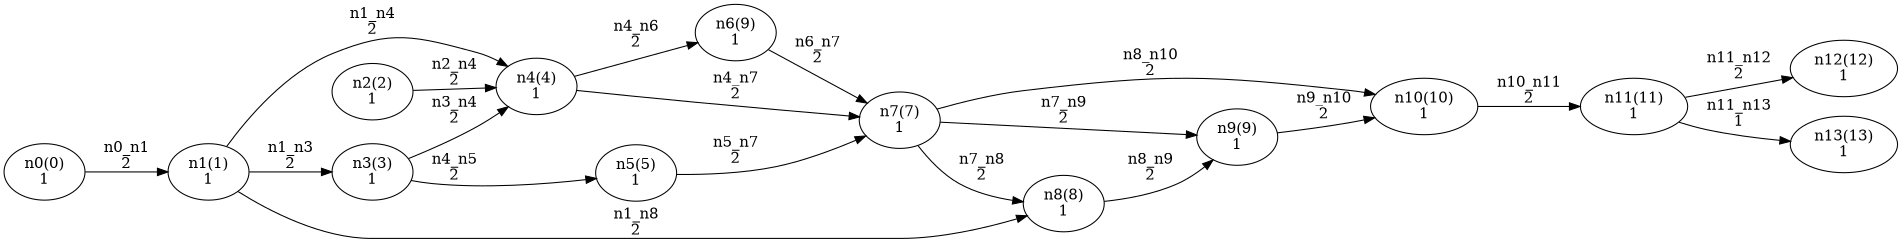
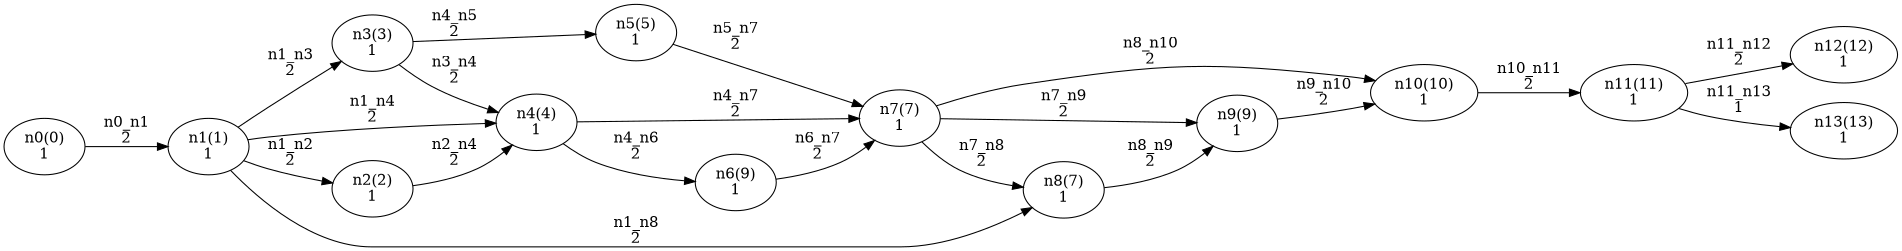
edge "n1(1) 1" -> "n2(2) 1": added, label "n1_n2 2"
node "n8(8) 1": label "n8(8) 1" -> "n8(7) 1"
